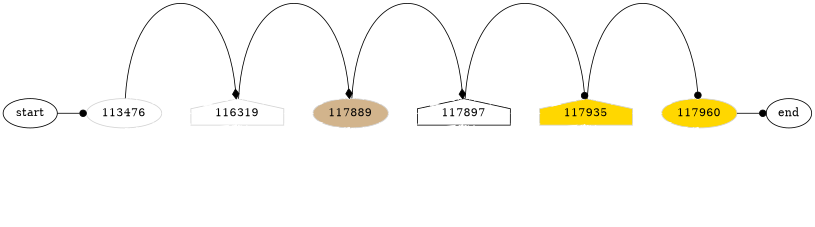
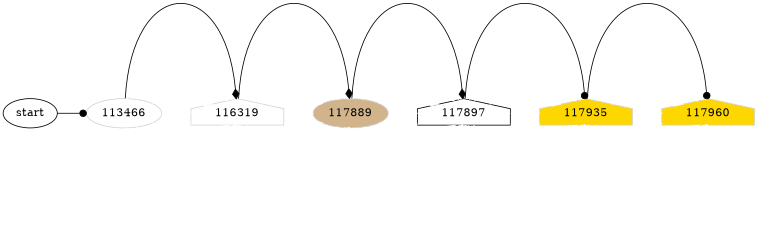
node "113476": label "113476" -> "113466"
node "117960": shape ellipse -> house
node "end": removed
